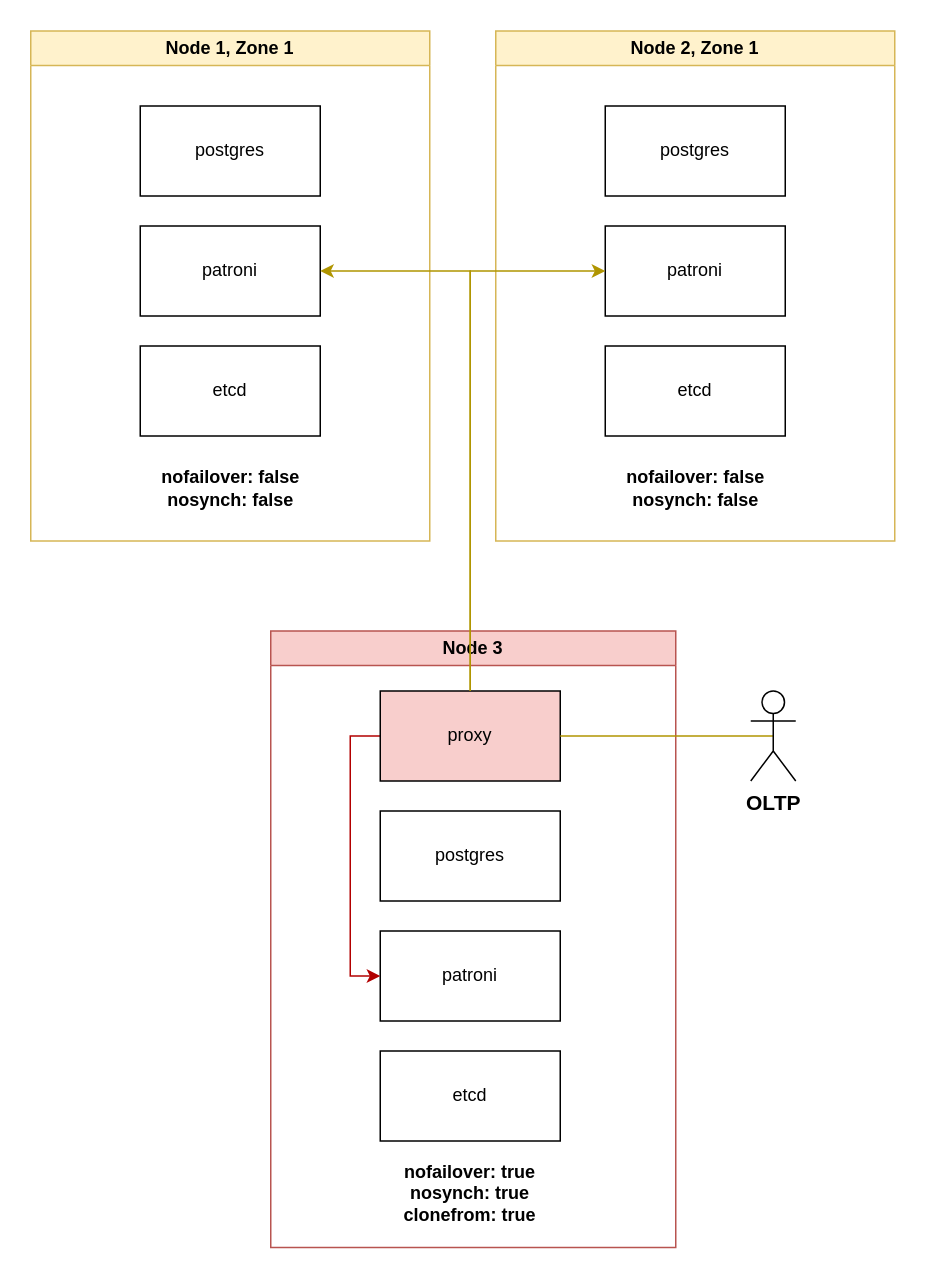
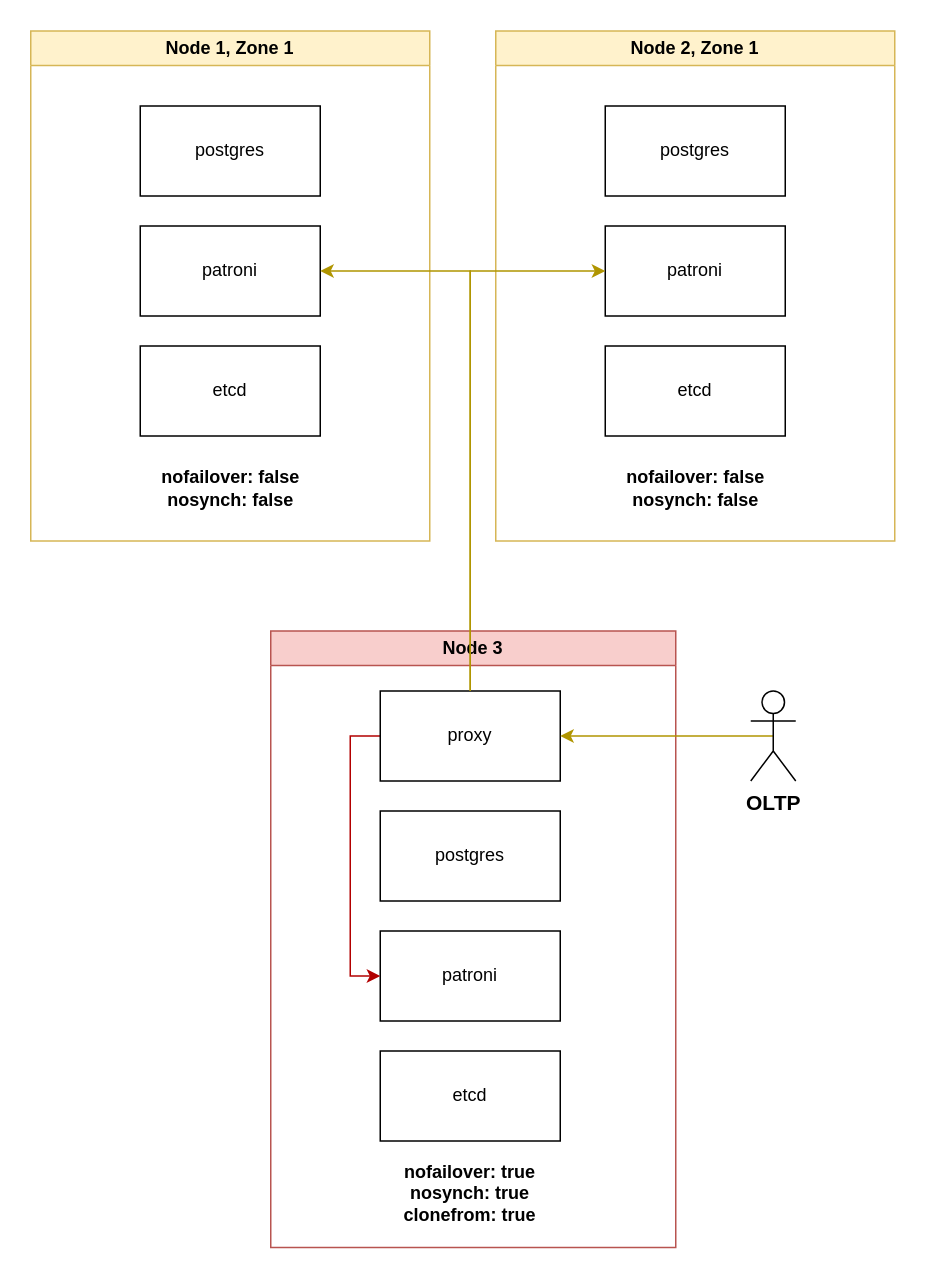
node "proxy": fillcolor #f8cecc -> #ffffff
edge "proxy" -- "OLTP": arrowhead none -> classic
